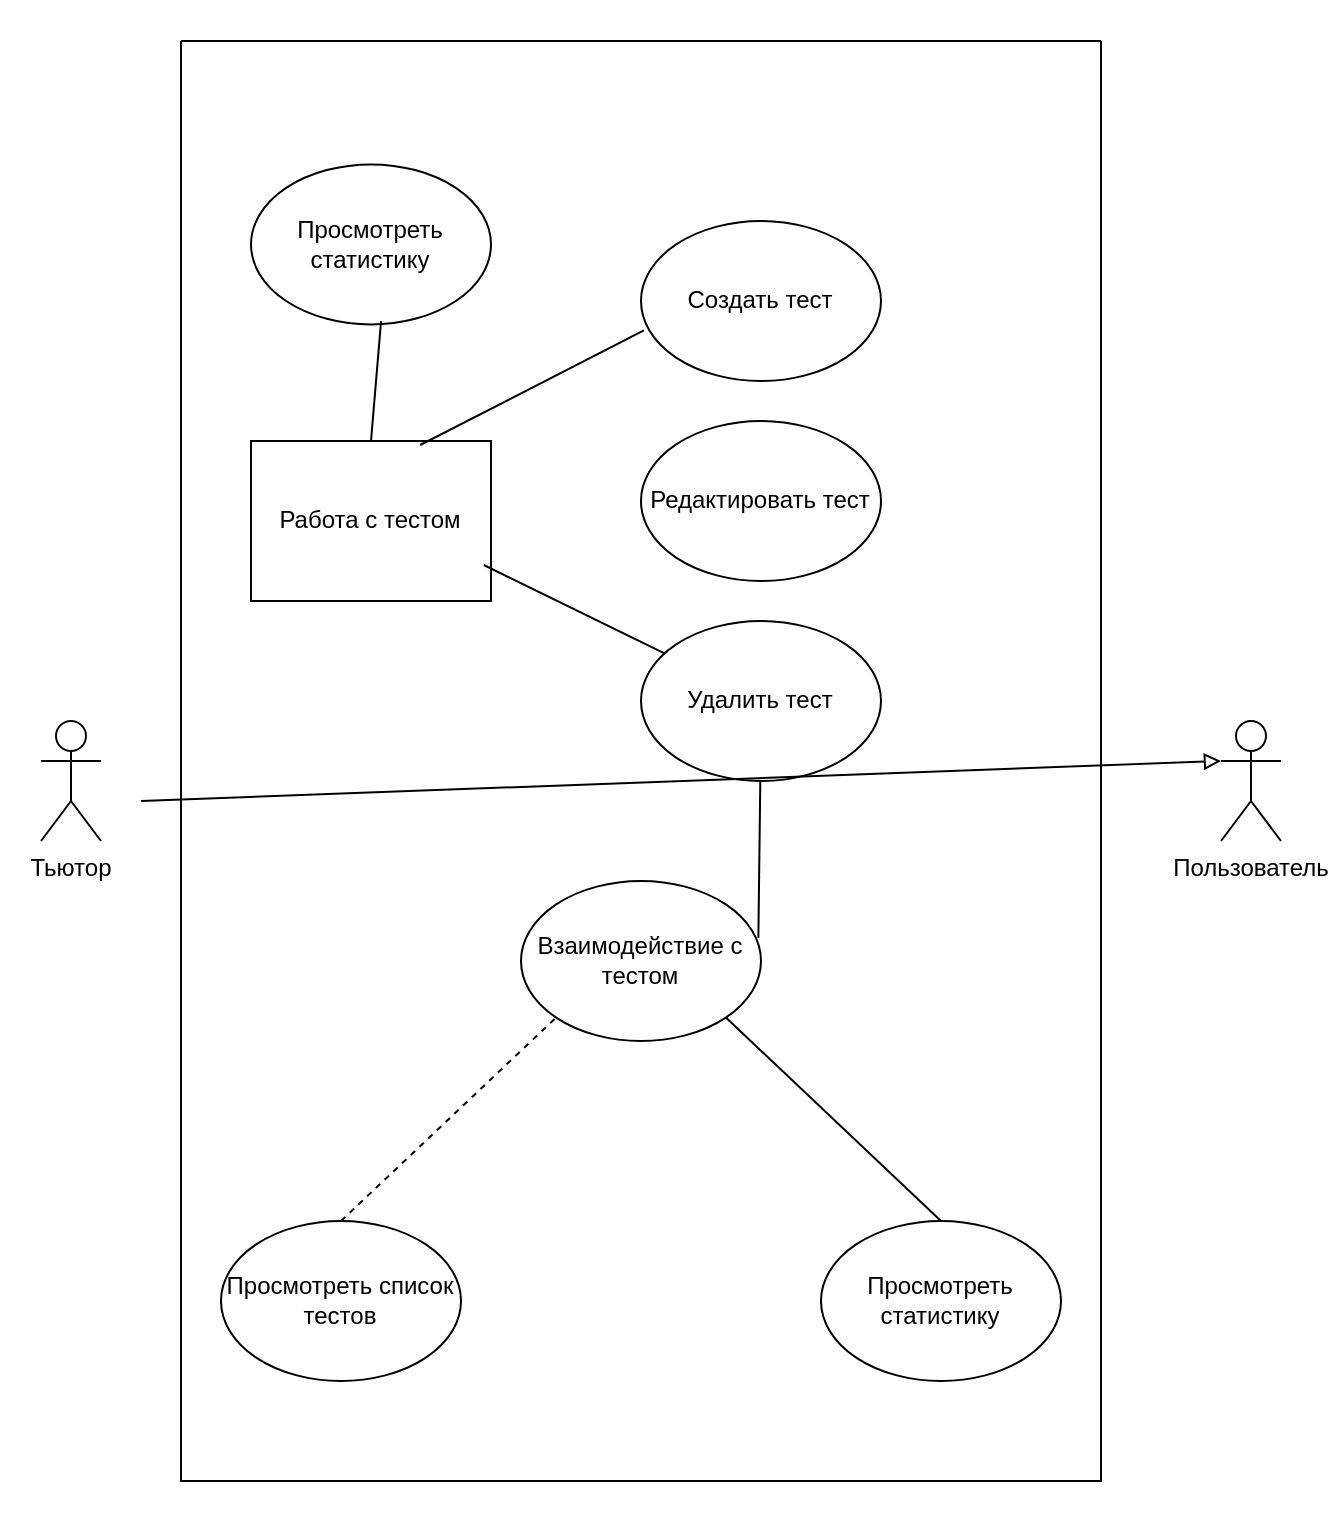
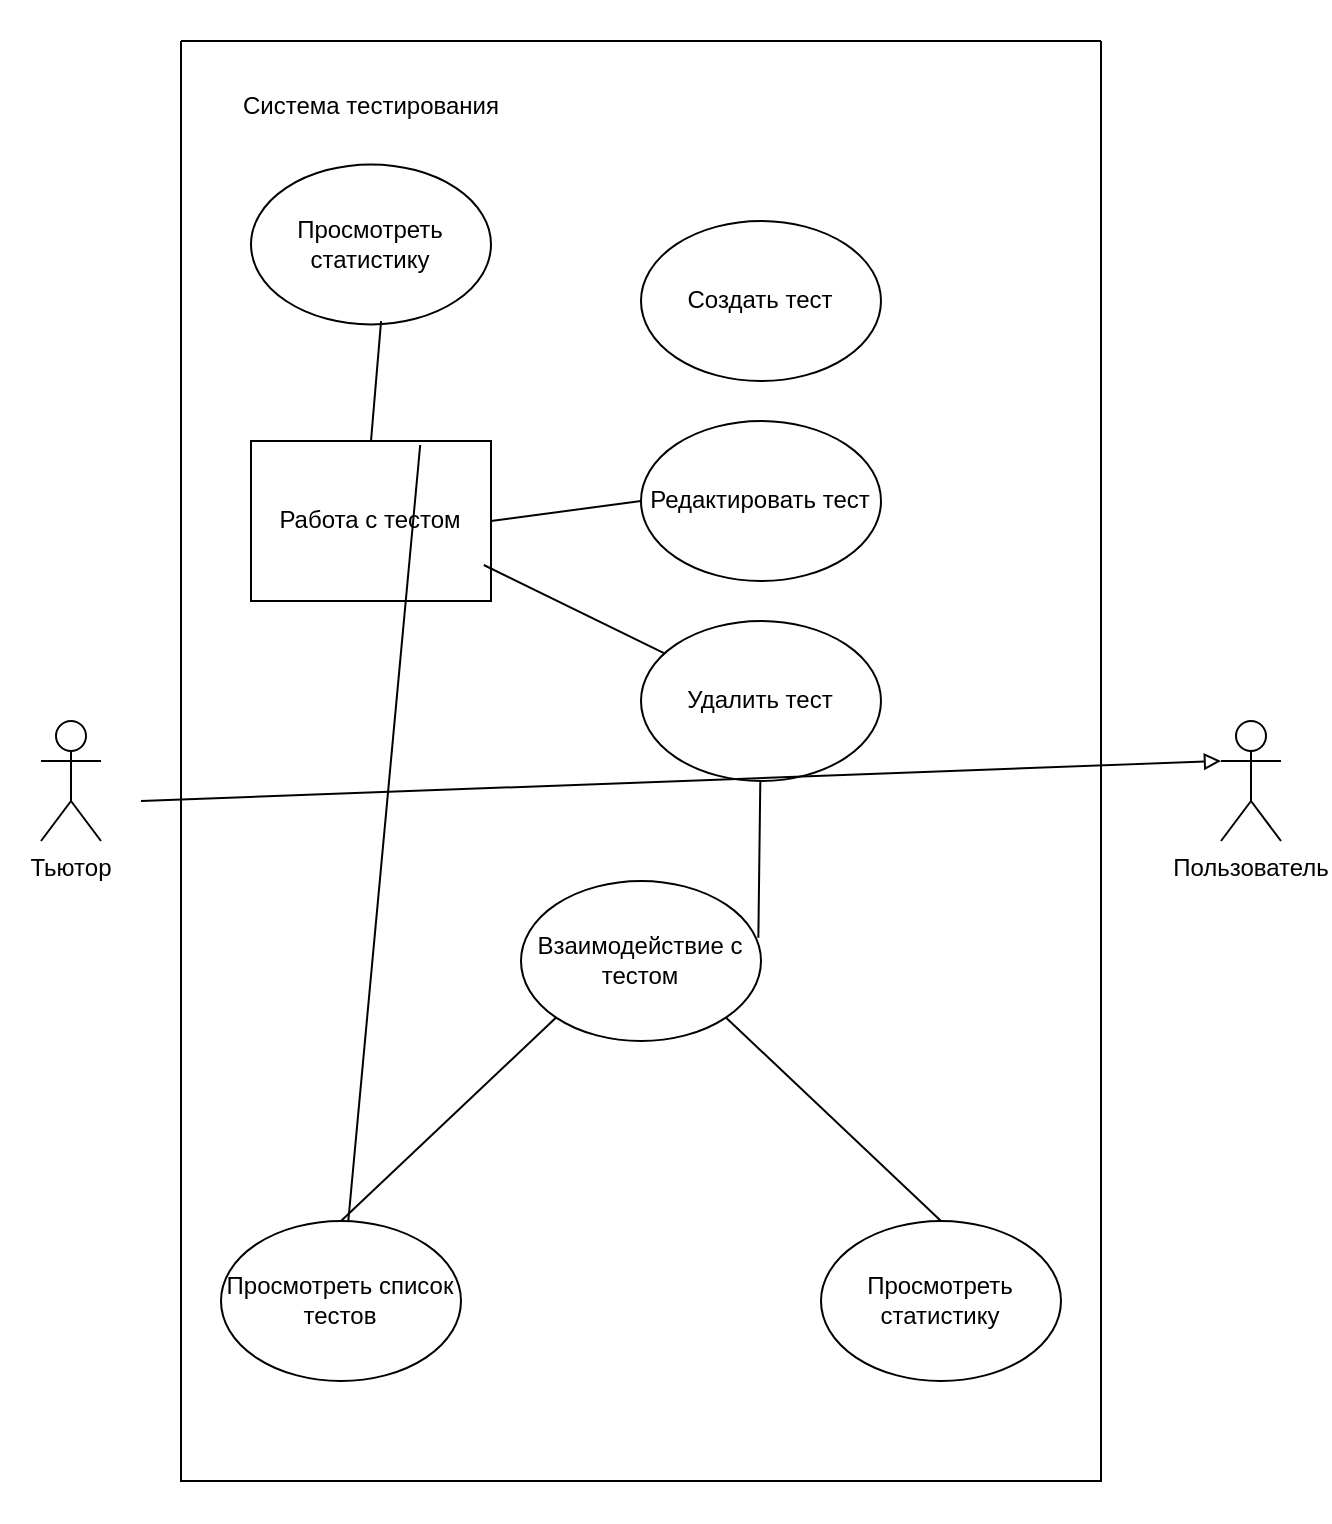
node "Система тестирования": added
edge "Создать тест" -- "Работа с тестом": now "Просмотреть список тестов" -- "Работа с тестом"
edge "Редактировать тест" -- "Работа с тестом": added
edge "Взаимодействие с тестом" -- "Просмотреть список тестов": style dashed -> solid
